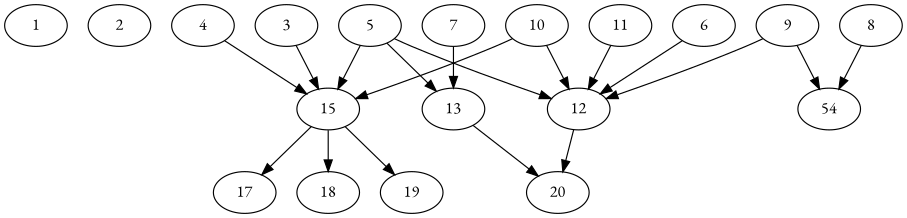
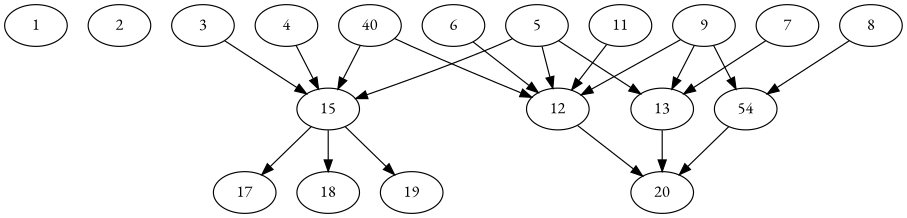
node "10": label "10" -> "40"
edge "9" -> "13": added
edge "54" -> "20": added
